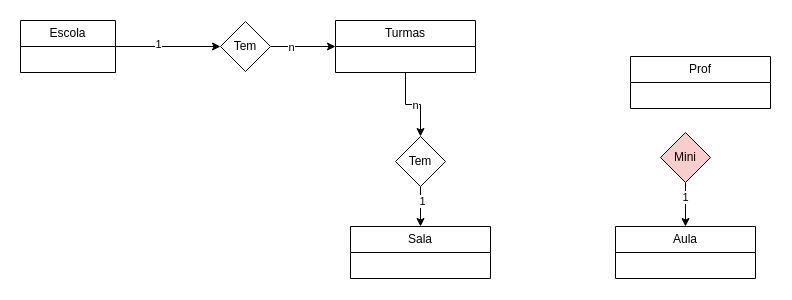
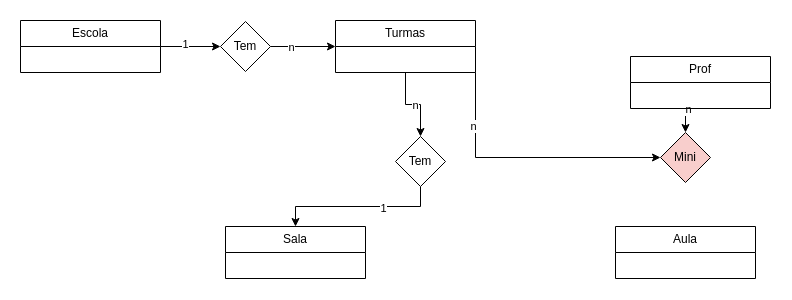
node "Escola": size 95x52 -> 140x52
edge "Prof" -> "Mini": added, label "n"
edge "Turmas" -> "Mini": added, label "n"
edge "Mini" -> "Aula": removed, label "1"
node "Sala": moved (421, 253) -> (296, 253)
